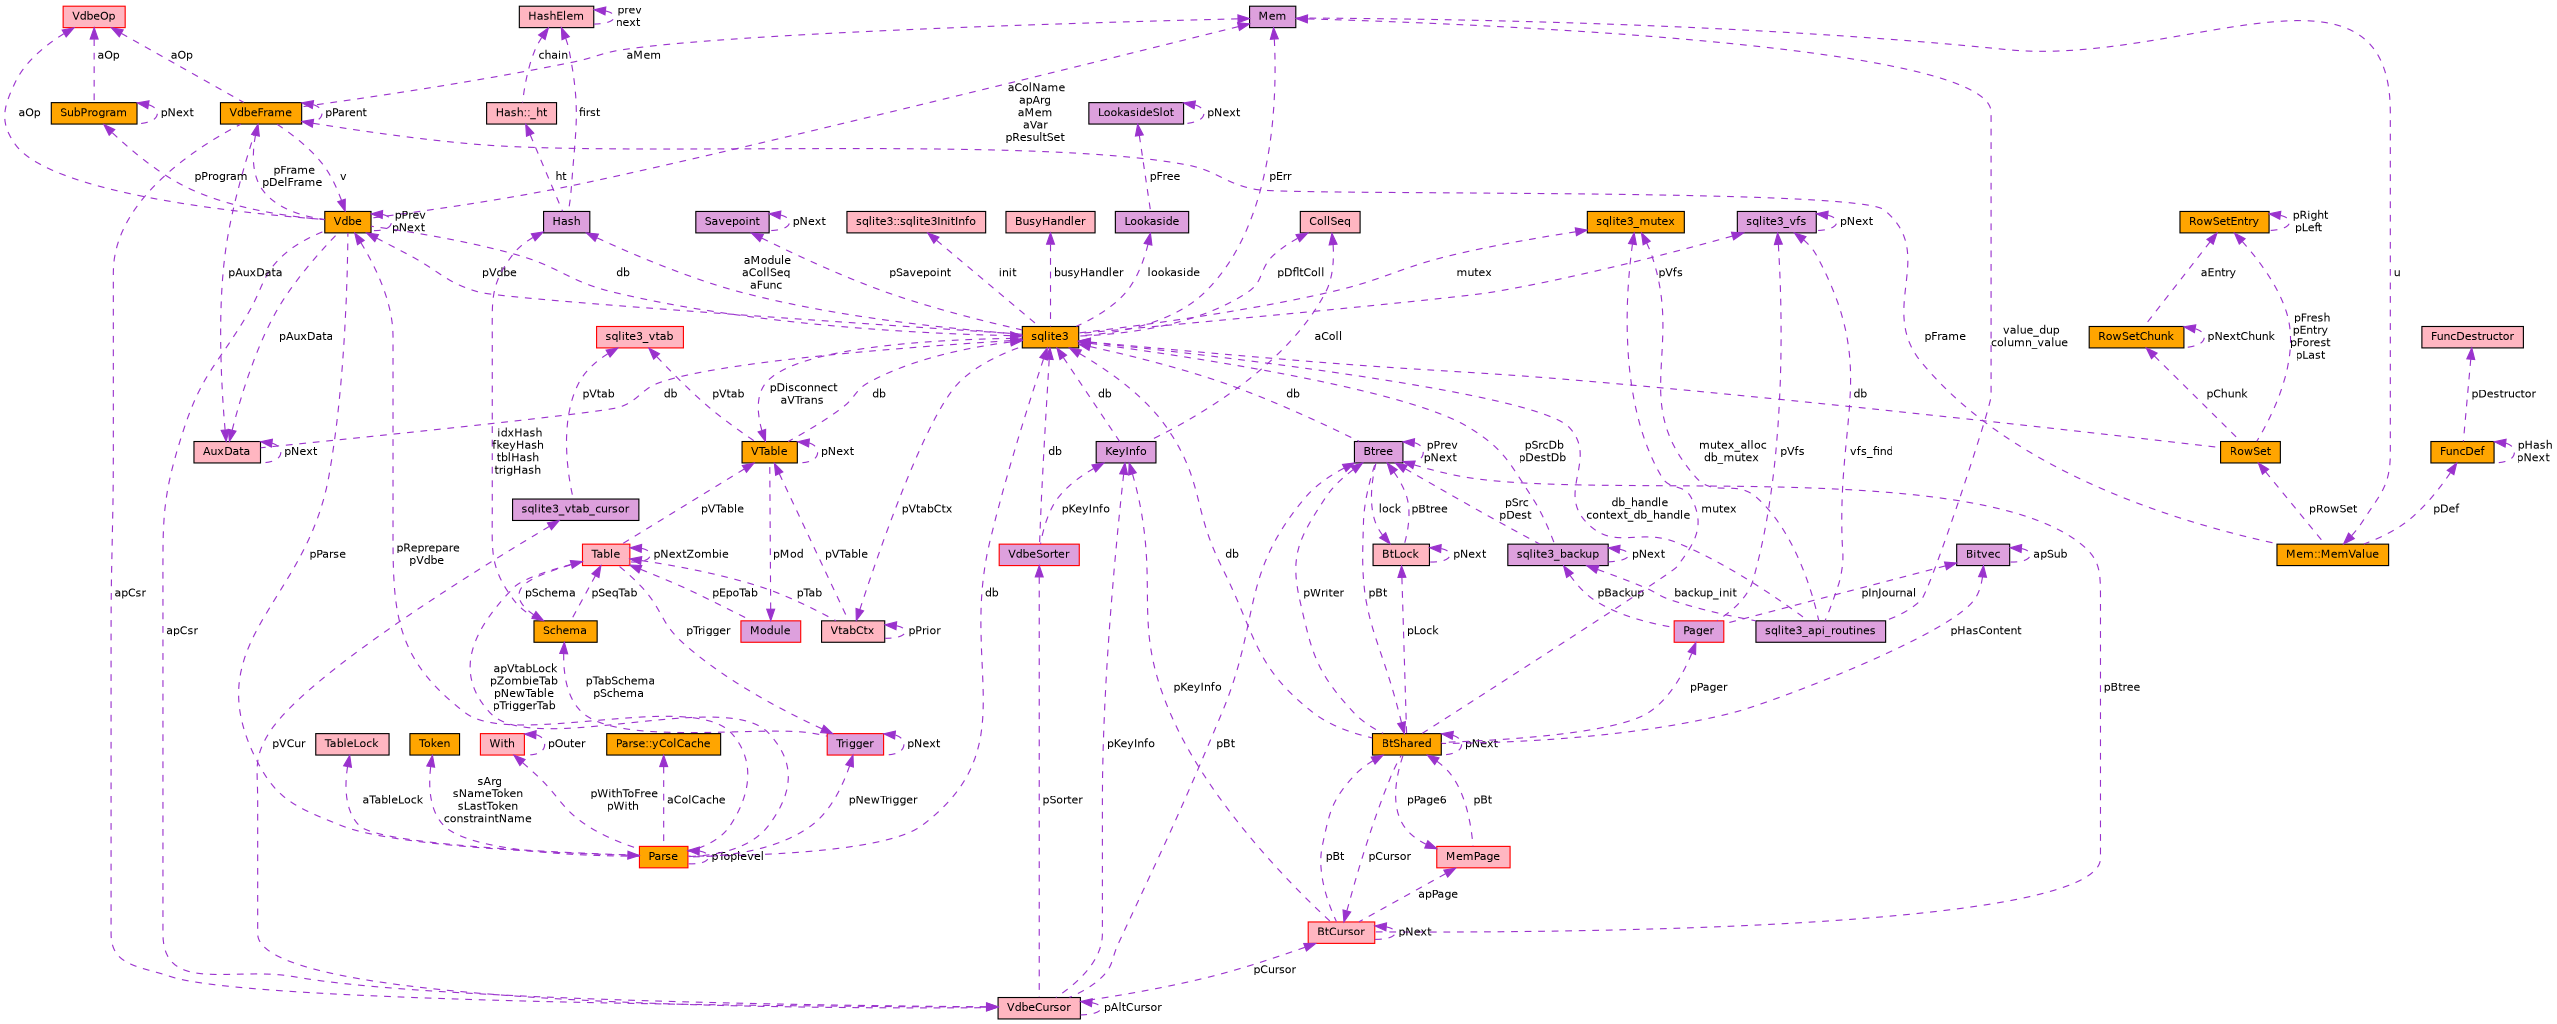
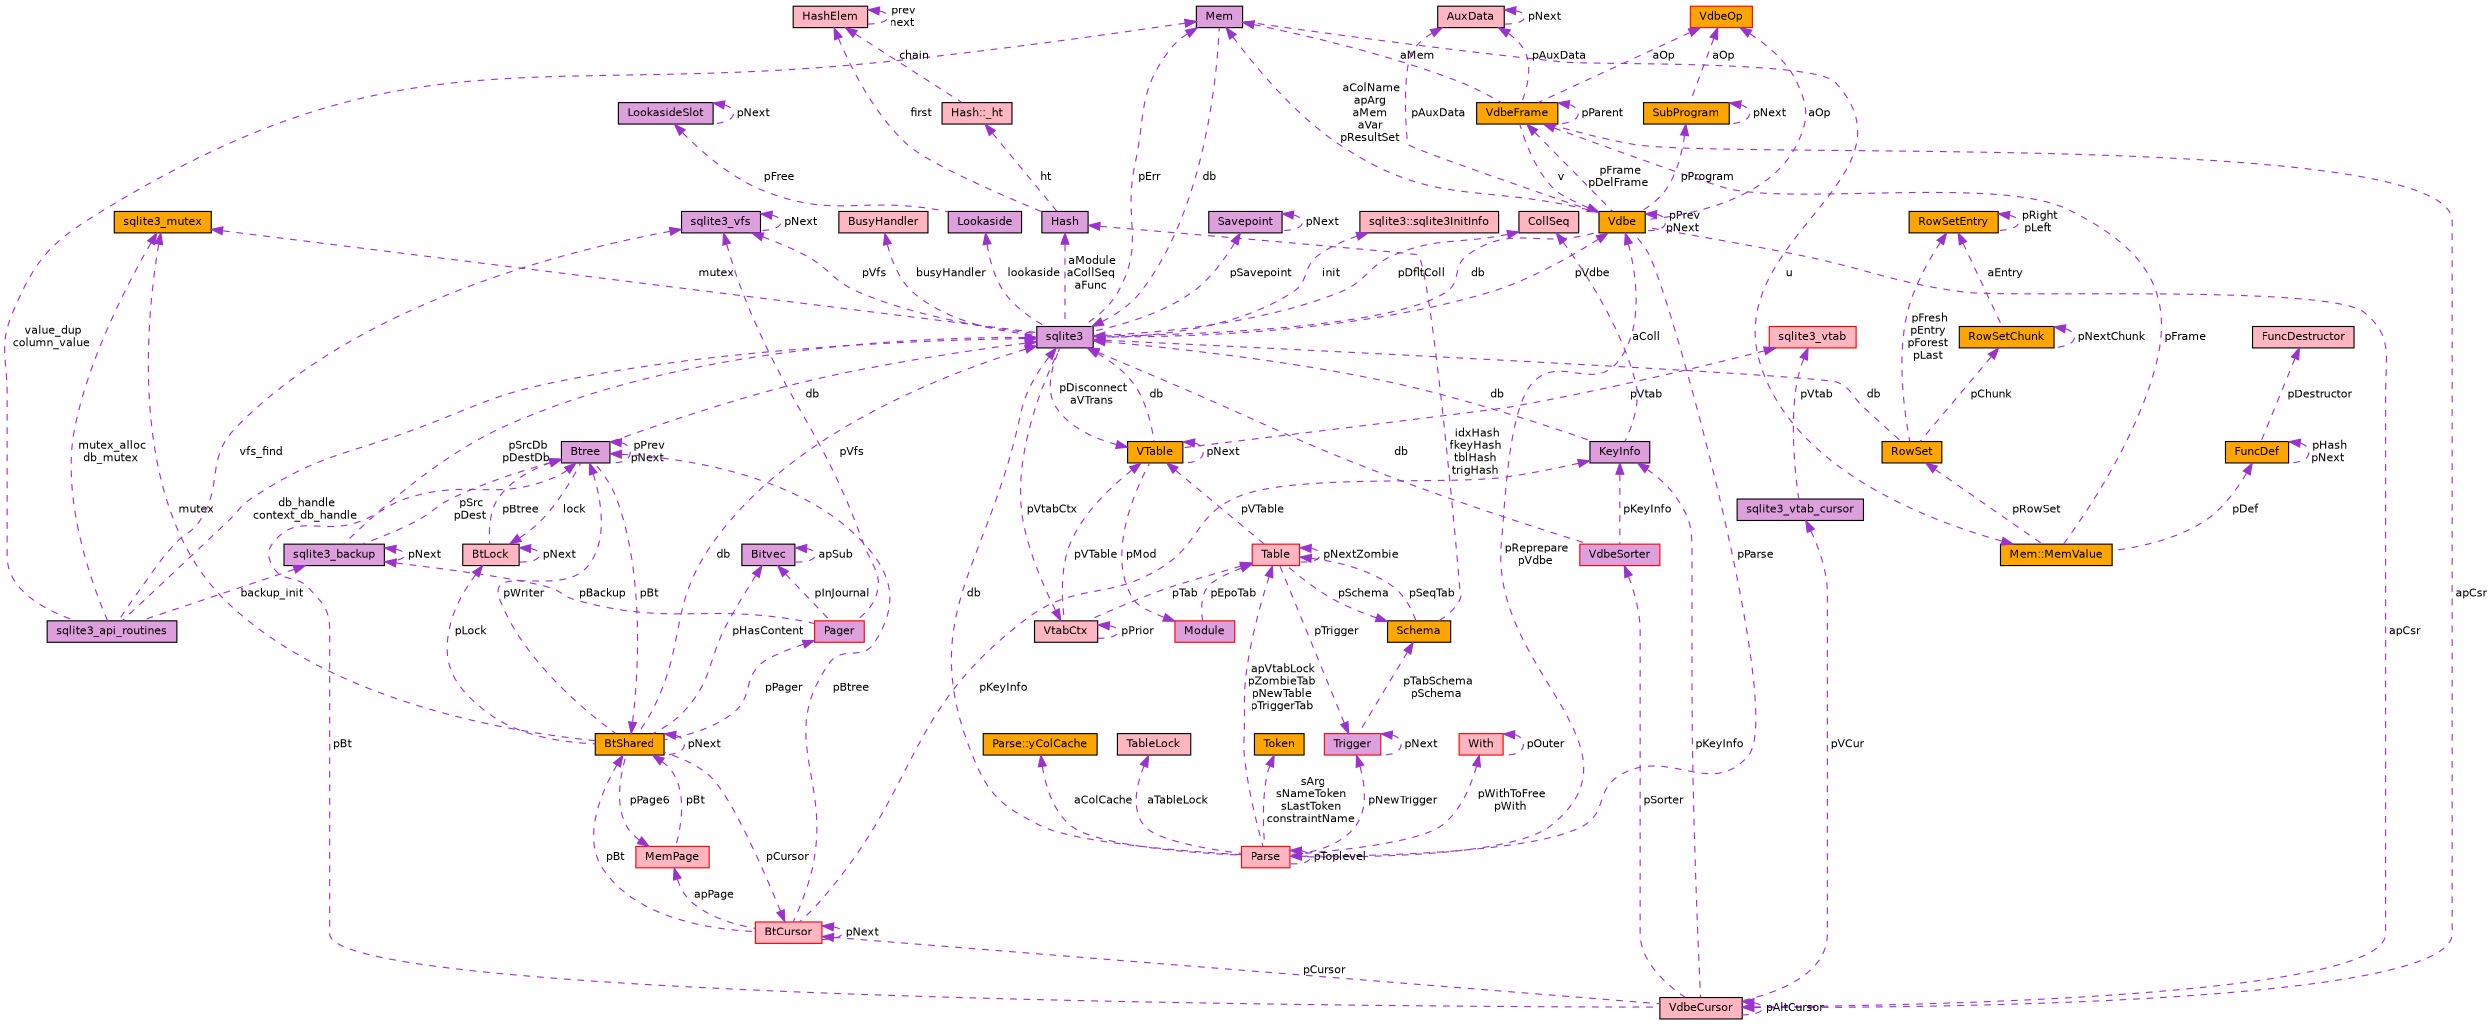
node "VdbeOp": fillcolor lightpink -> orange
node "sqlite3": fillcolor orange -> plum
edge "AuxData" -> "sqlite3": now "Mem" -> "sqlite3"
node "Parse": fillcolor orange -> lightpink
